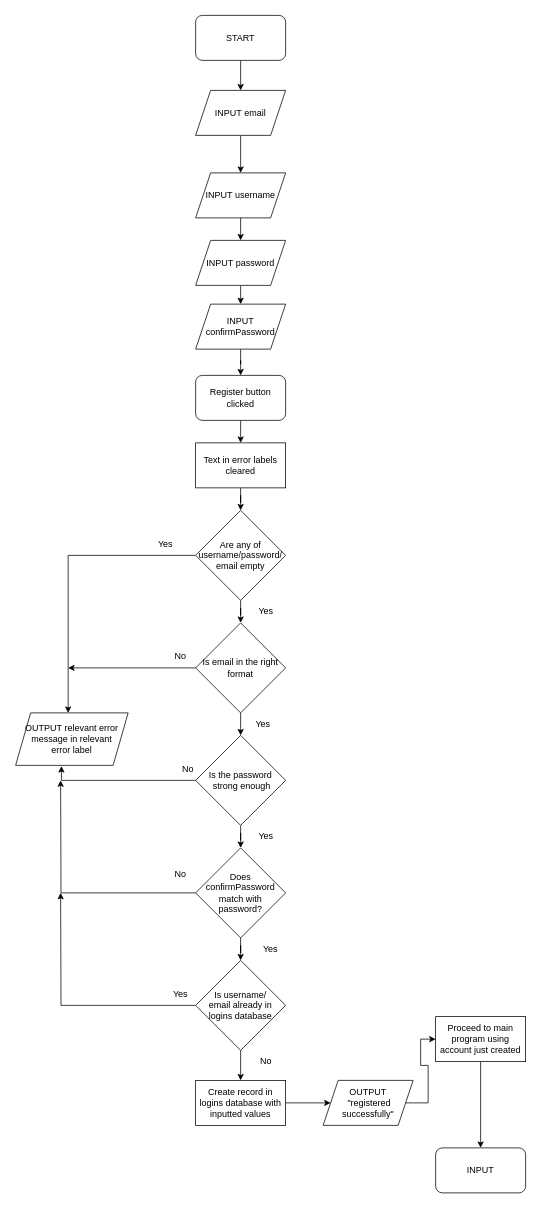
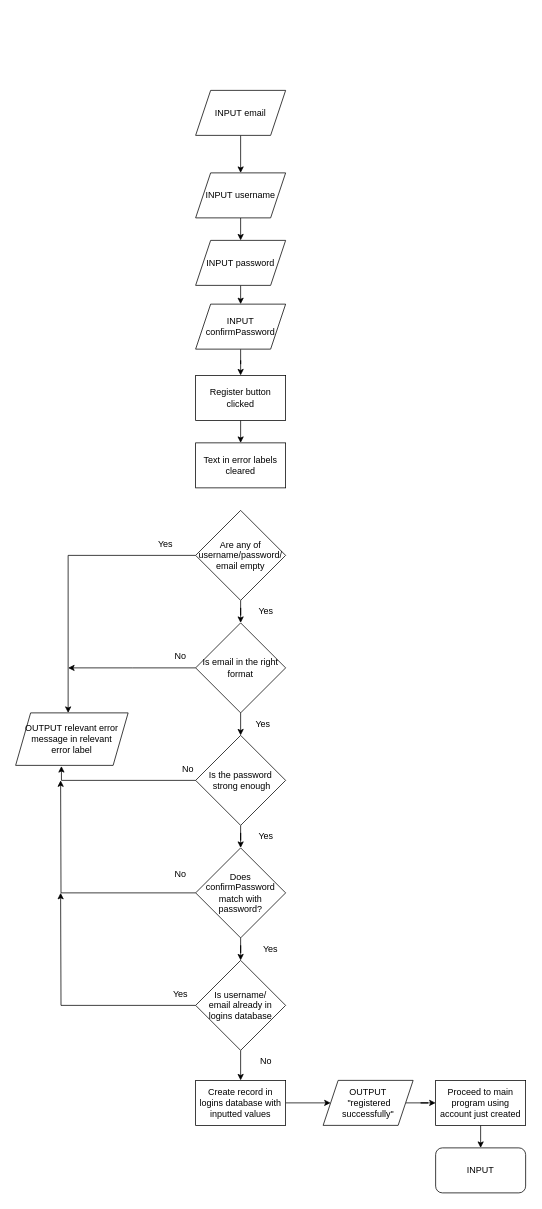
node "START": removed
edge "START" -> "INPUT email": removed
node "Register button clicked": shape rounded rectangle -> rectangle
edge "Text in error labels cleared" -> "Are any of username/password/ email empty": removed
node "Proceed to main program using account just created": moved (480, 1039) -> (480, 1103)
